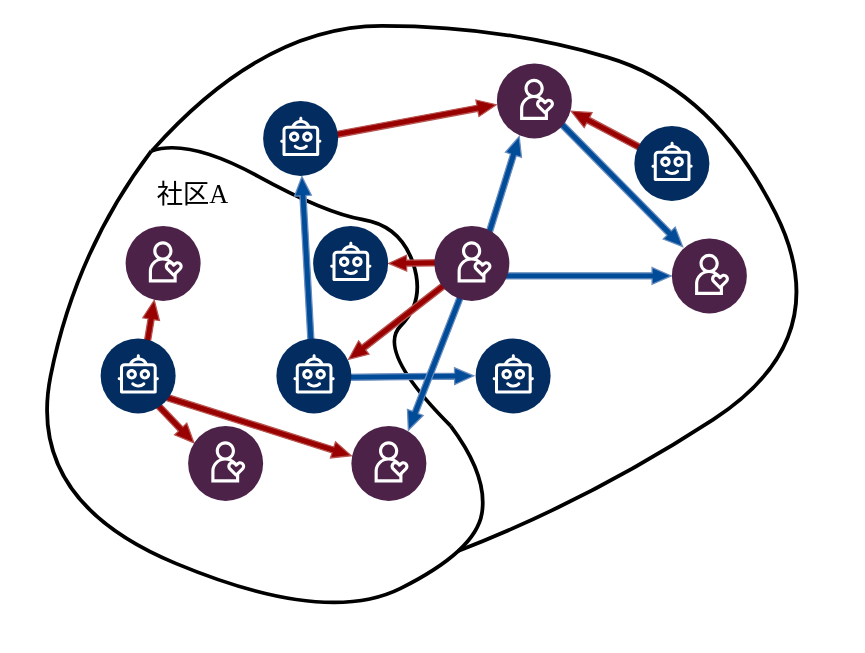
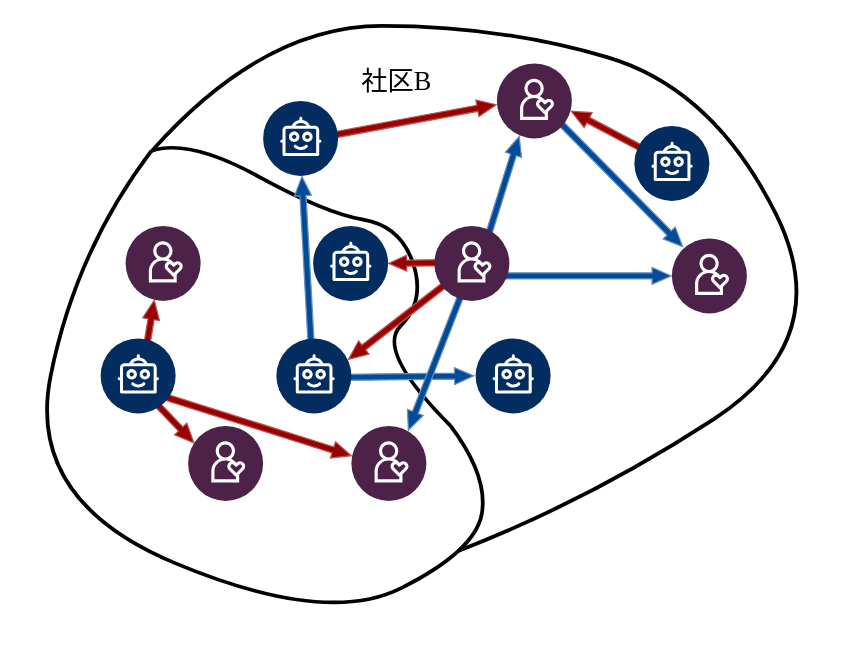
node "社区B": added
node "社区A": removed
